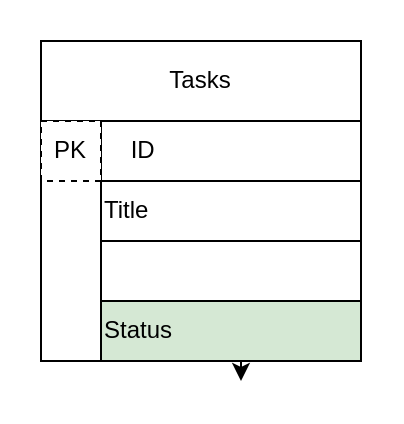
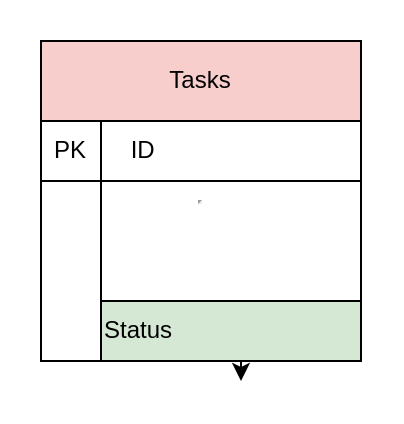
node "Tasks": fillcolor #ffffff -> #f8cecc
node "PK": style dashed -> solid
node "Title": removed
